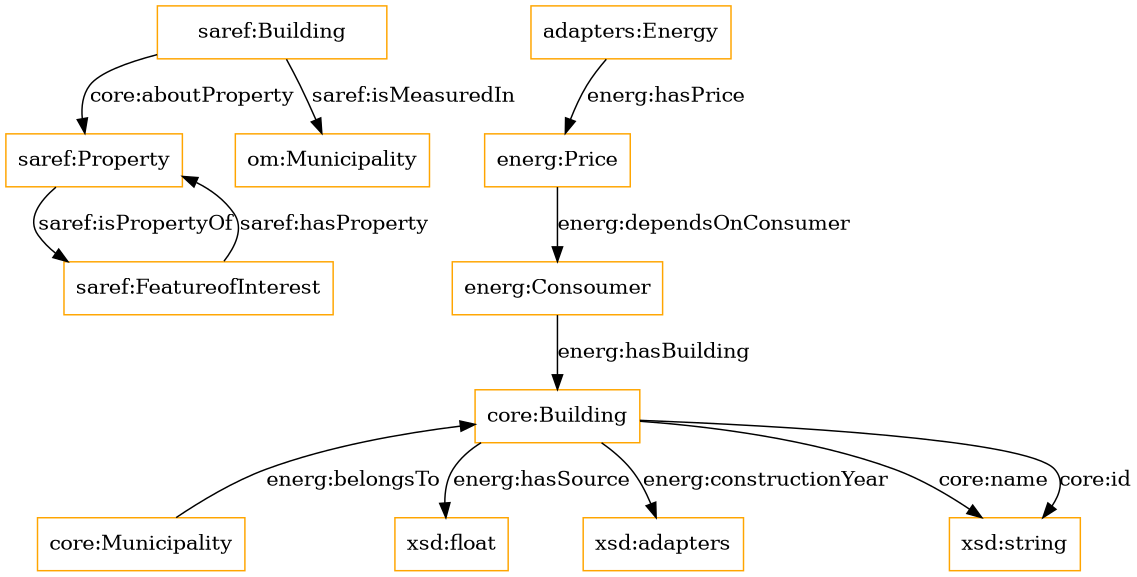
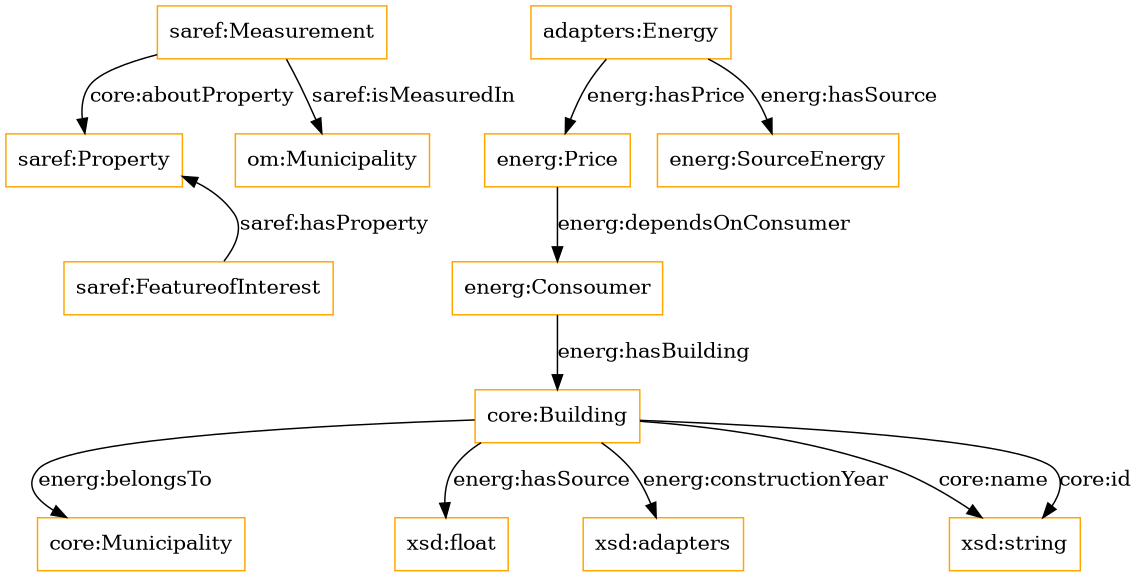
node "saref:Building": label "saref:Building" -> "saref:Measurement"
node "energ:SourceEnergy": added
edge "saref:Property" -> "saref:FeatureofInterest": removed, label "saref:isPropertyOf"
edge "core:Municipality" -> "core:Building": reversed
